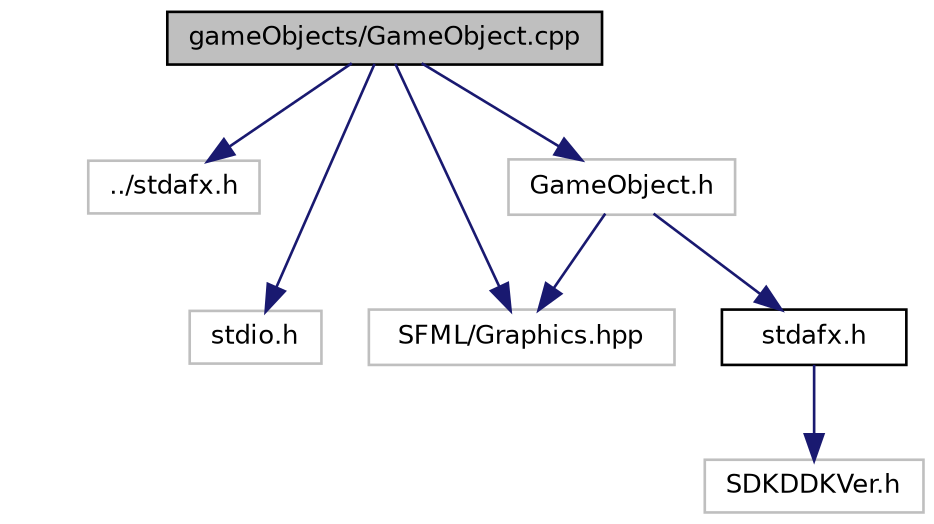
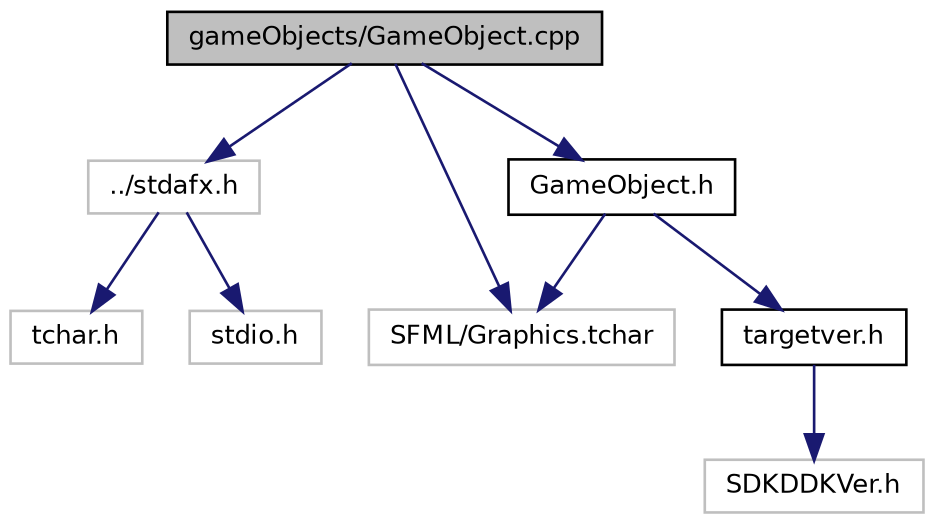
edge "gameObjects/GameObject.cpp" -> "stdio.h": now "../stdafx.h" -> "stdio.h"
node "GameObject.h": color grey75 -> black
node "tchar.h": added
node "SFML/Graphics.hpp": label "SFML/Graphics.hpp" -> "SFML/Graphics.tchar"
node "stdafx.h": label "stdafx.h" -> "targetver.h"
